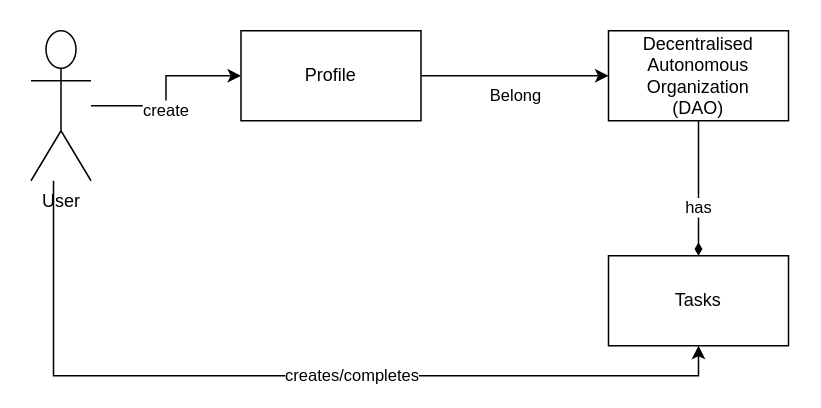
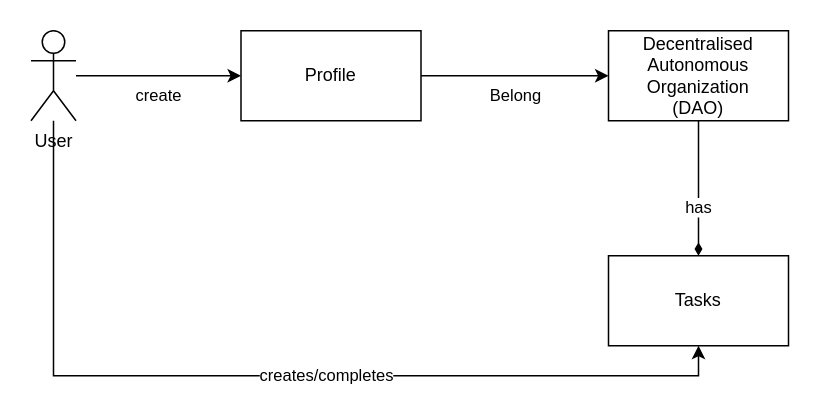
node "User": size 60x150 -> 45x90
